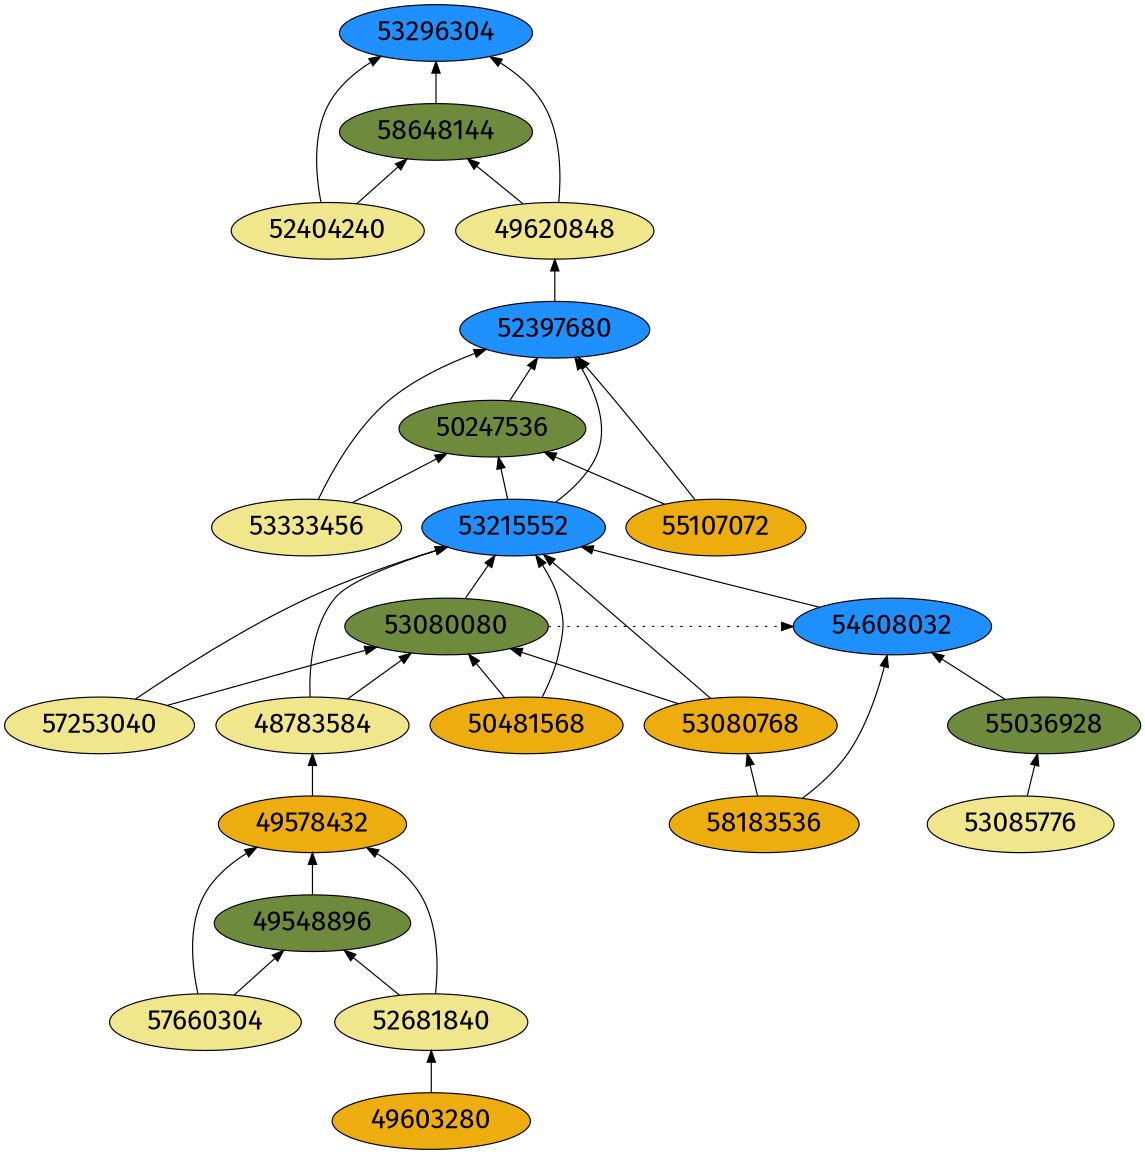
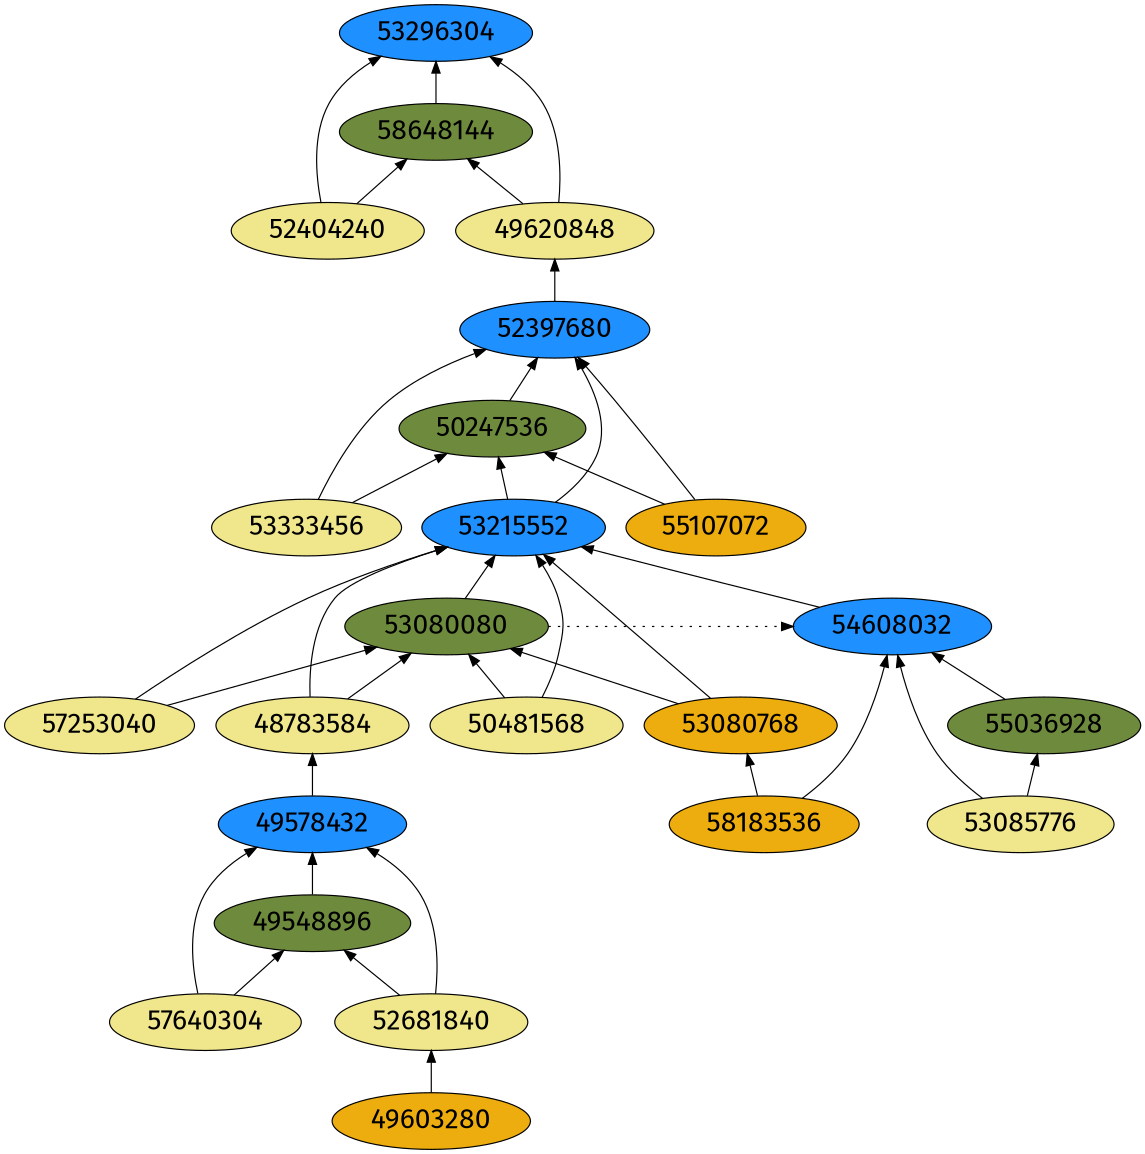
node "50481568": fillcolor darkgoldenrod2 -> khaki
edge "53085776" -> "54608032": added
node "49578432": fillcolor darkgoldenrod2 -> dodgerblue
node "57660304": label "57660304" -> "57640304"
